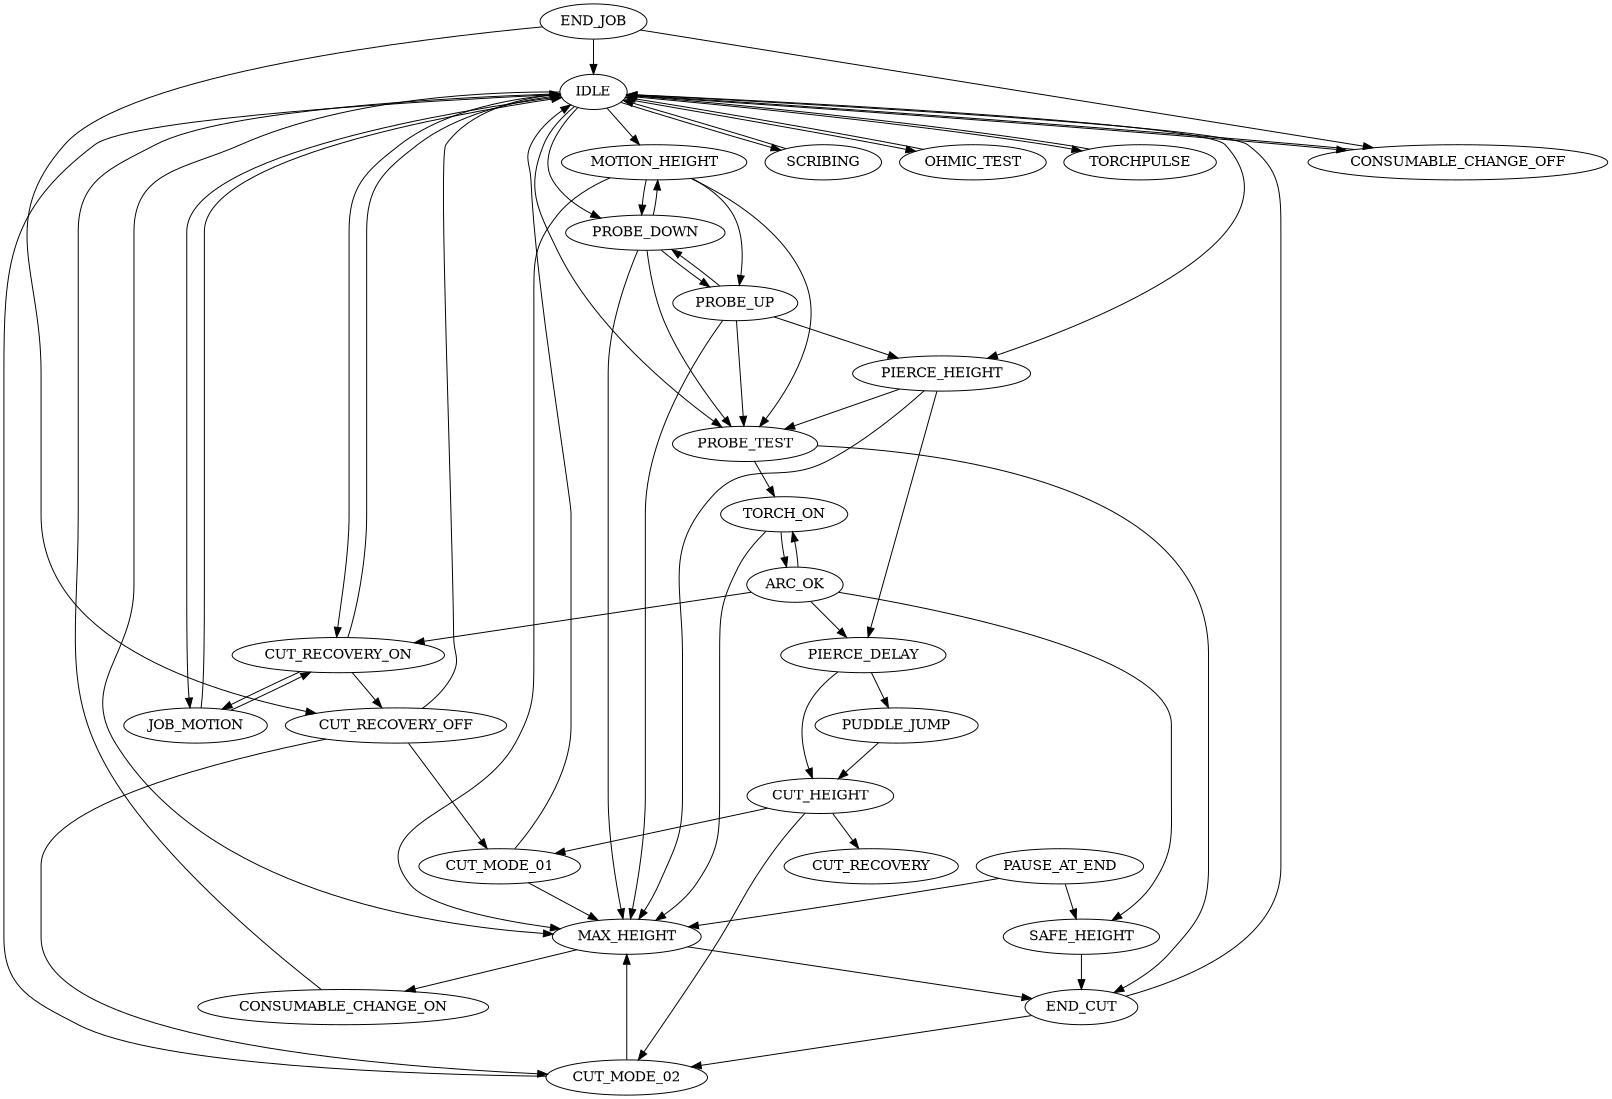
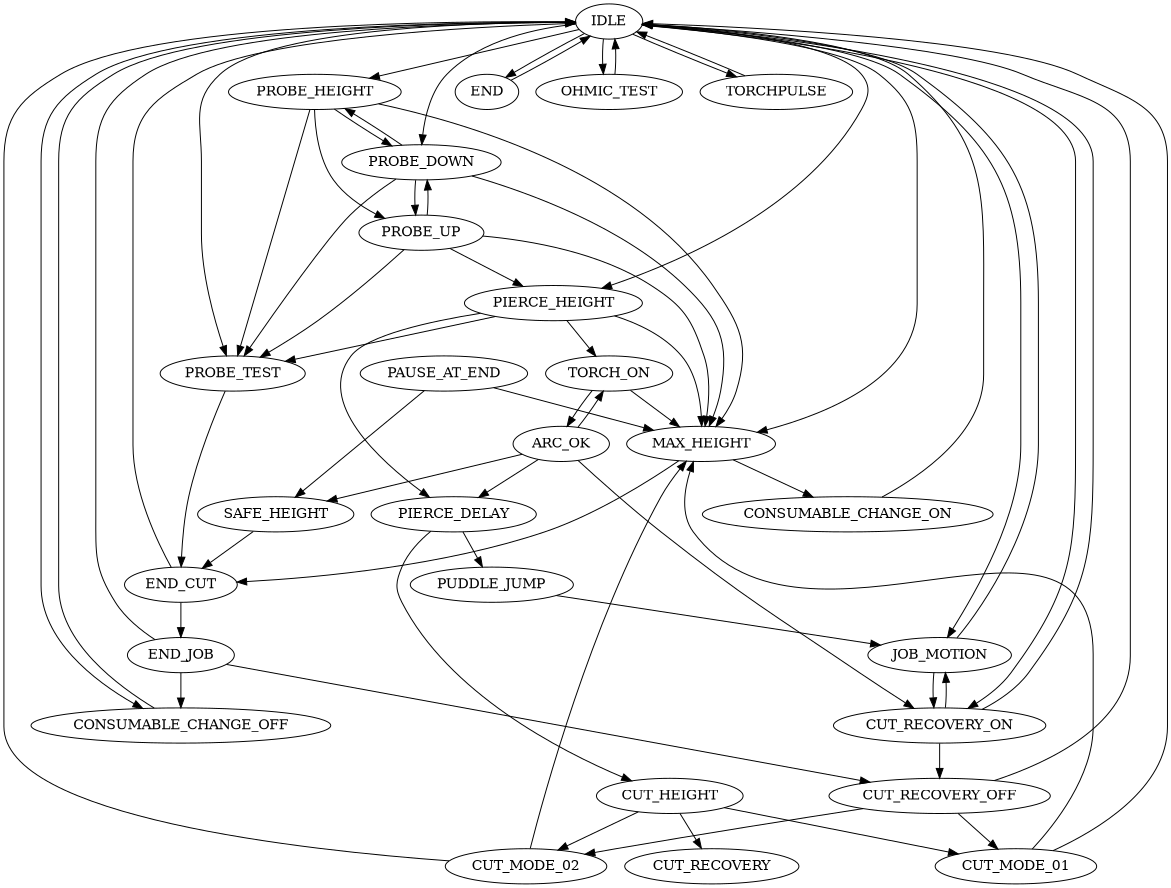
node "MOTION_HEIGHT": label "MOTION_HEIGHT" -> "PROBE_HEIGHT"
node "SCRIBING": label "SCRIBING" -> "END"
edge "PROBE_TEST" -> "TORCH_ON": now "PIERCE_HEIGHT" -> "TORCH_ON"
edge "PUDDLE_JUMP" -> "CUT_HEIGHT": now "PUDDLE_JUMP" -> "JOB_MOTION"
edge "END_CUT" -> "CUT_MODE_02": now "END_CUT" -> "END_JOB"
